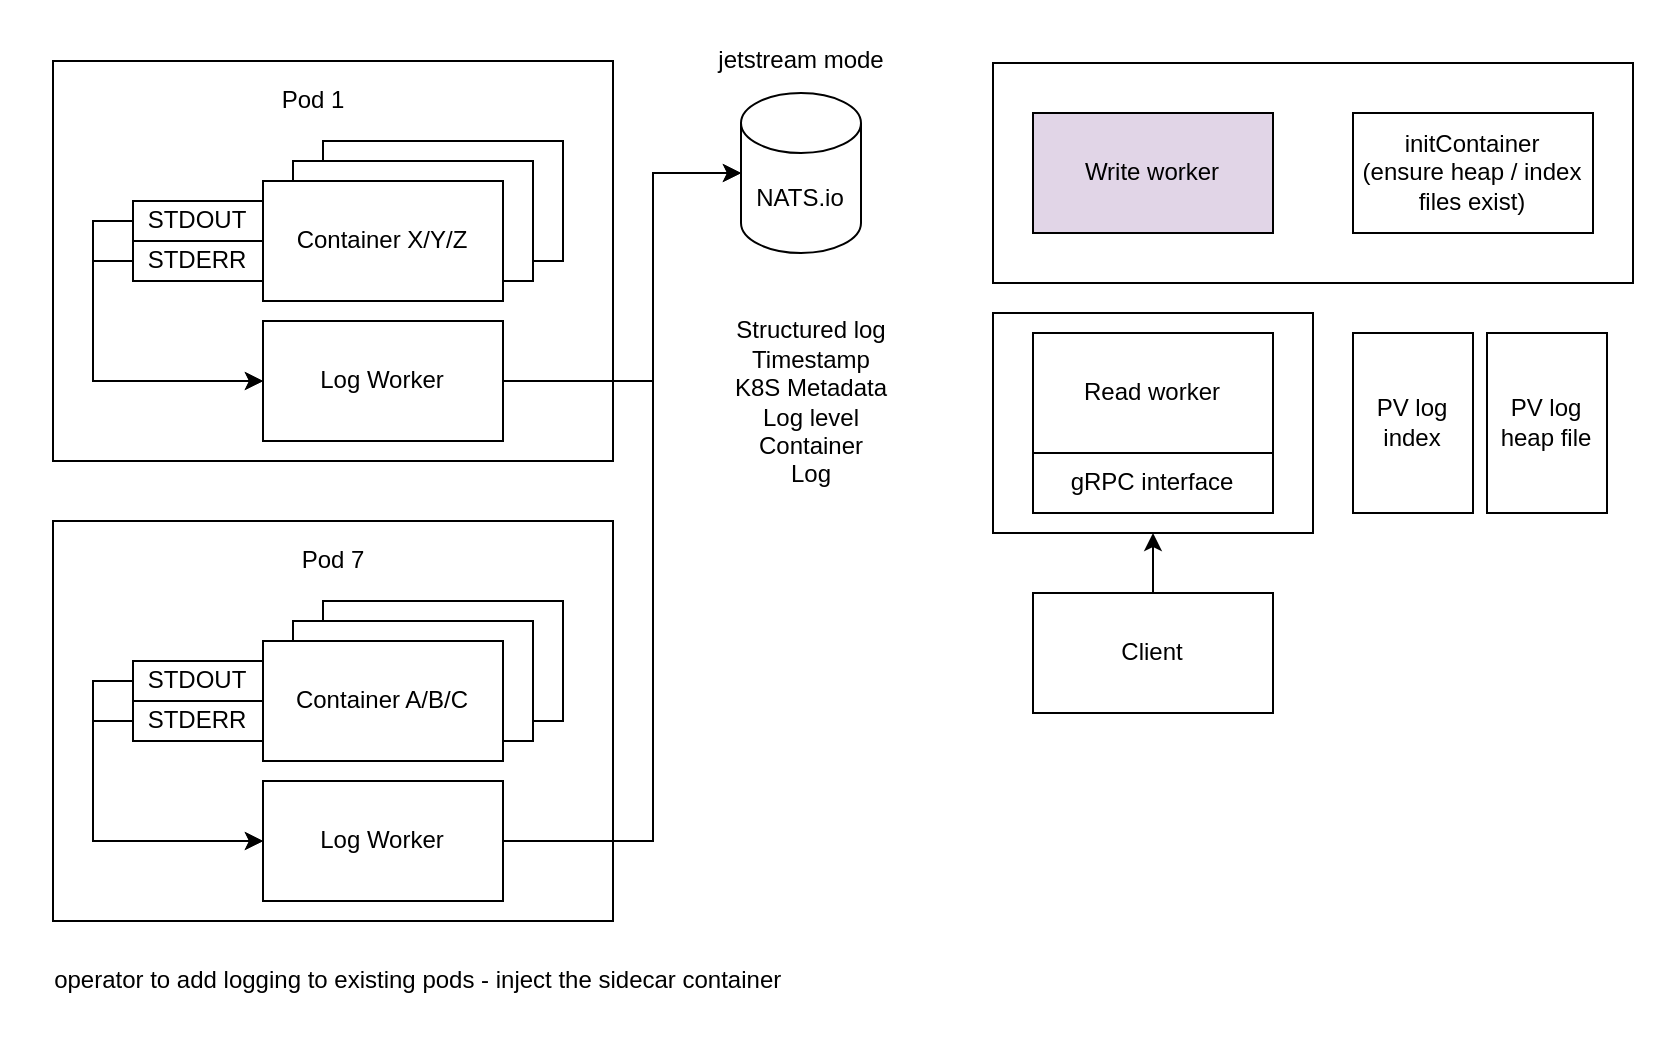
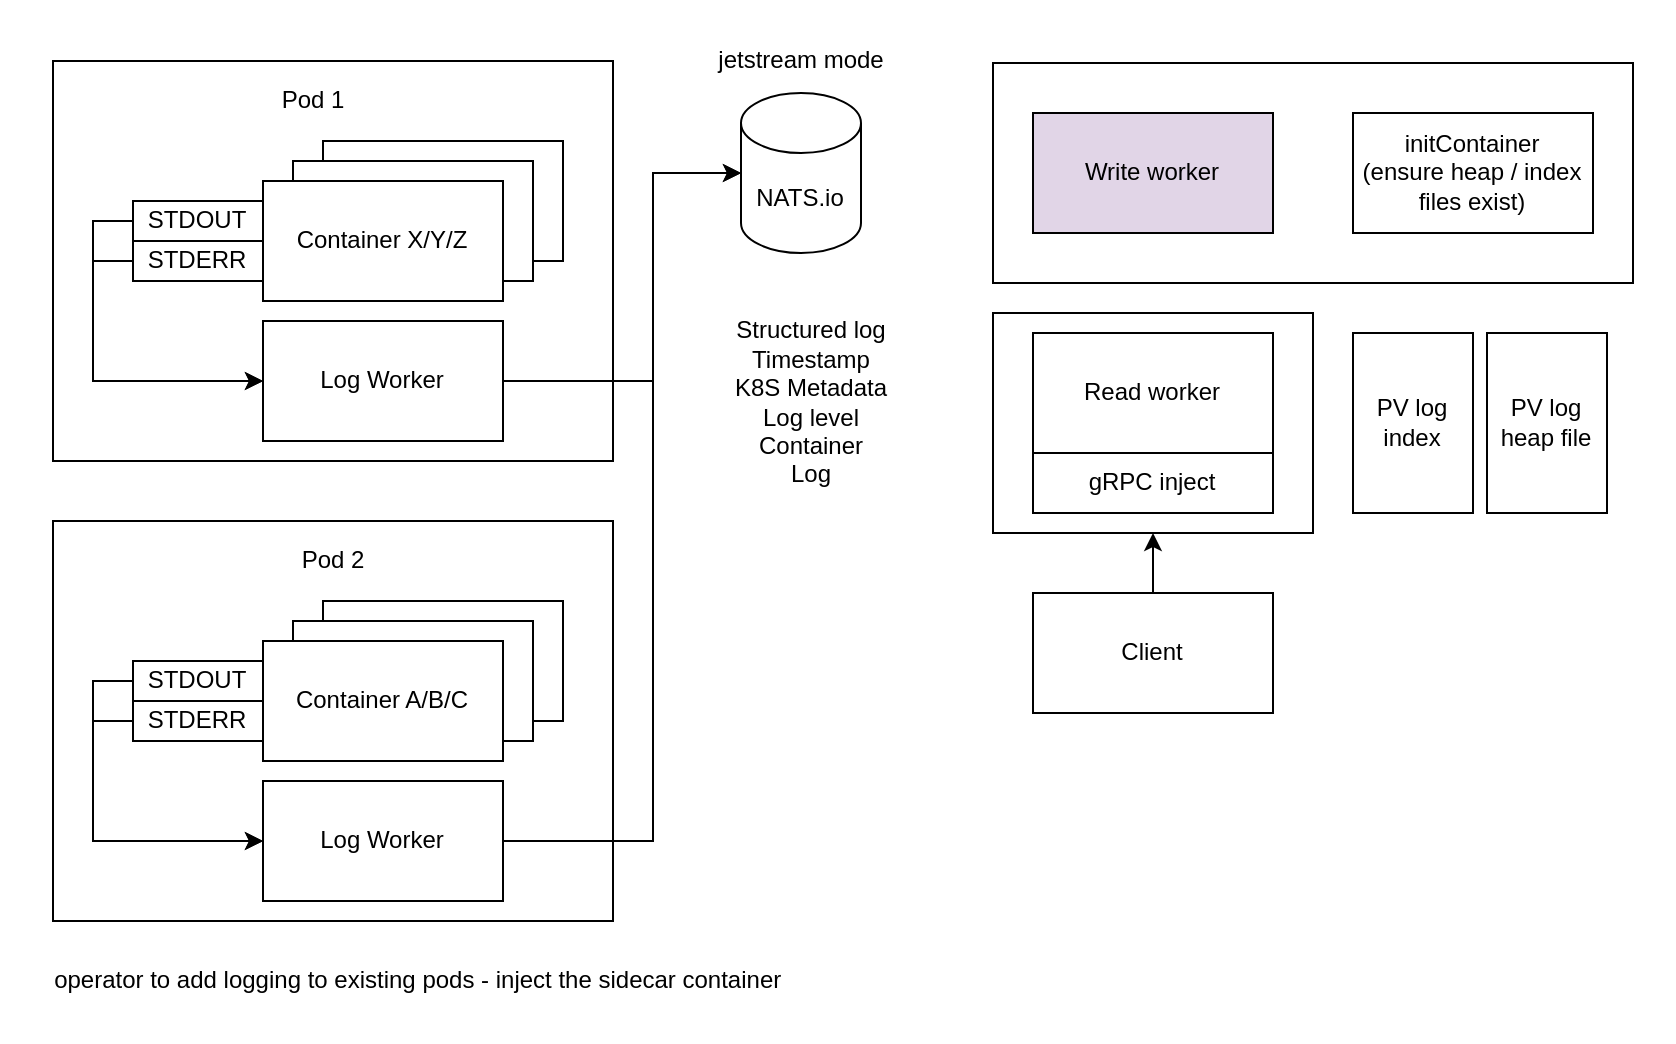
node "gRPC interface": label "gRPC interface" -> "gRPC inject"
node "Pod 7": label "Pod 7" -> "Pod 2"
